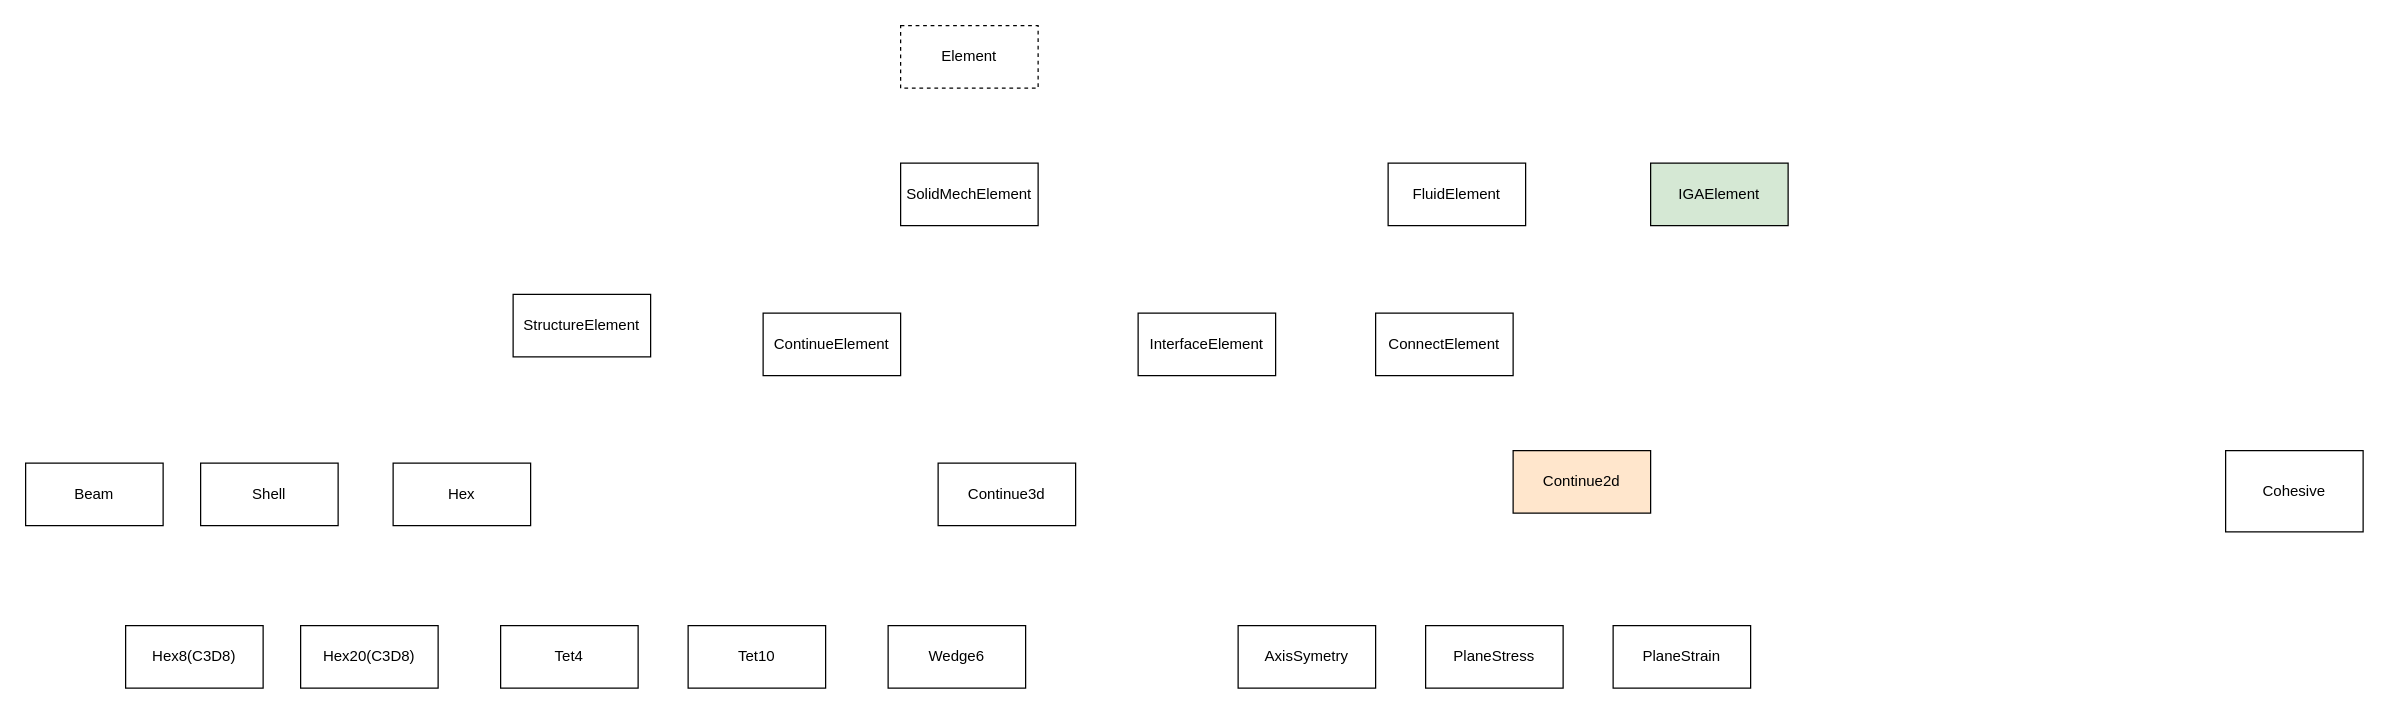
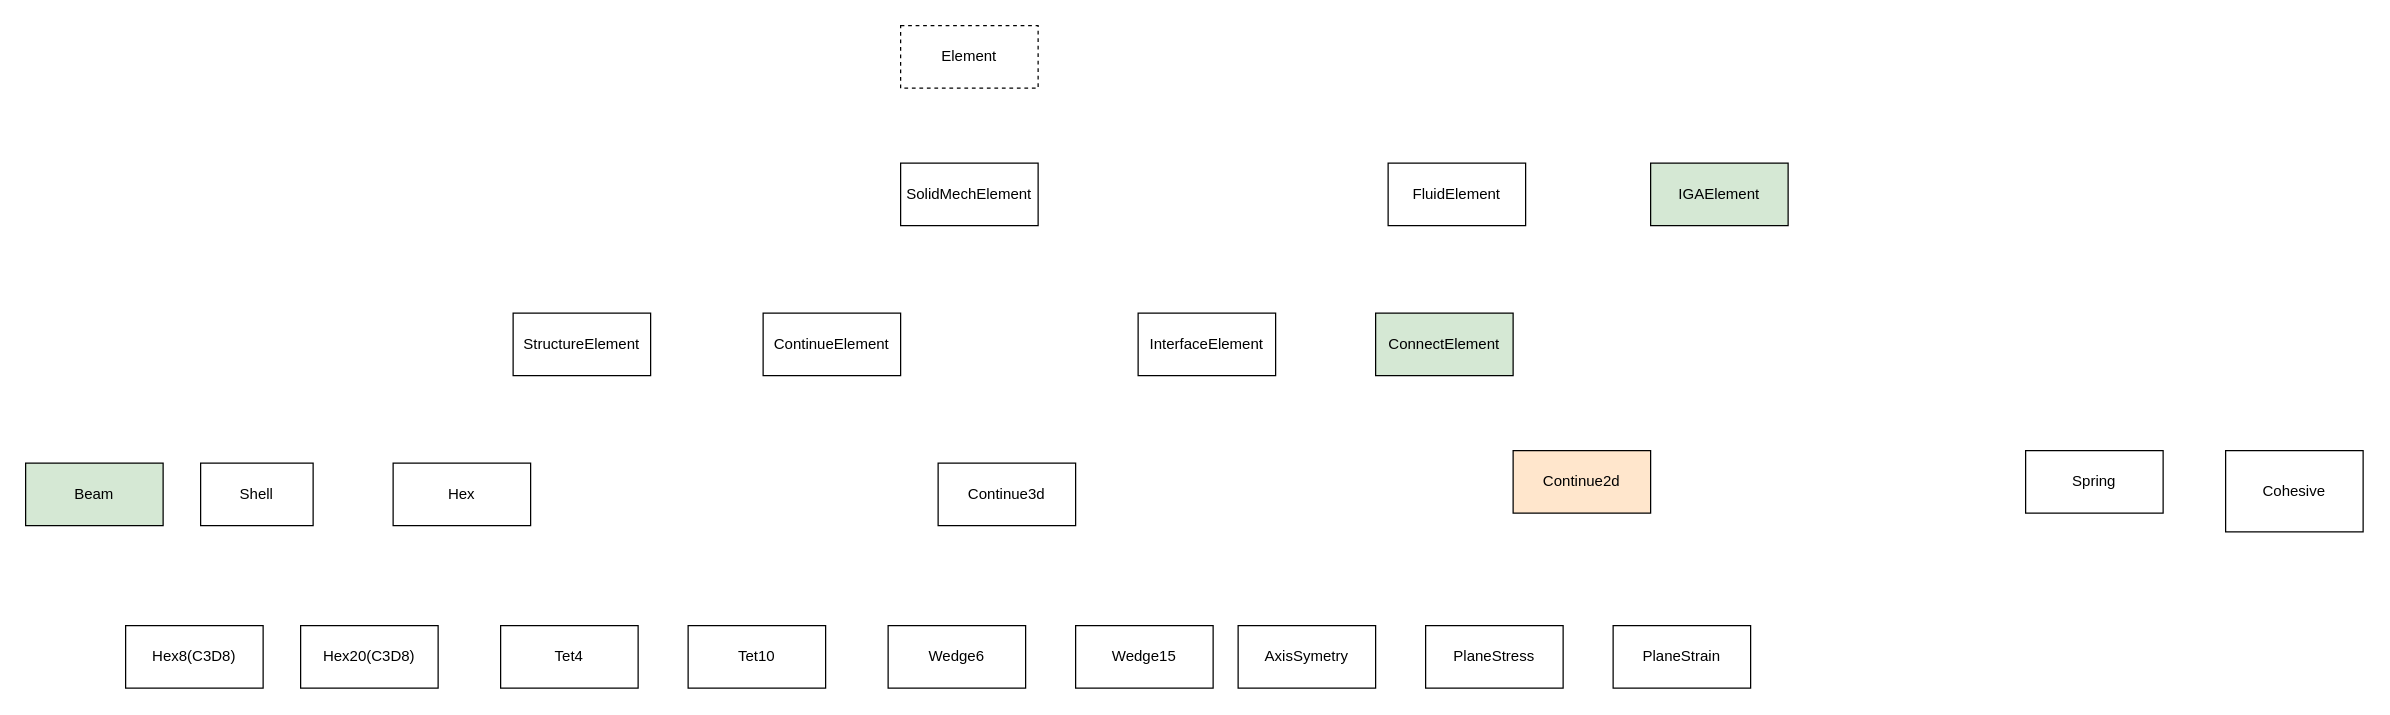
node "StructureElement": moved (582, 326) -> (582, 344)
node "ConnectElement": fillcolor #ffffff -> #d5e8d4
node "Spring": added
node "Beam": fillcolor #ffffff -> #d5e8d4
node "Shell": size 138x63 -> 113x63
node "Wedge15": added
